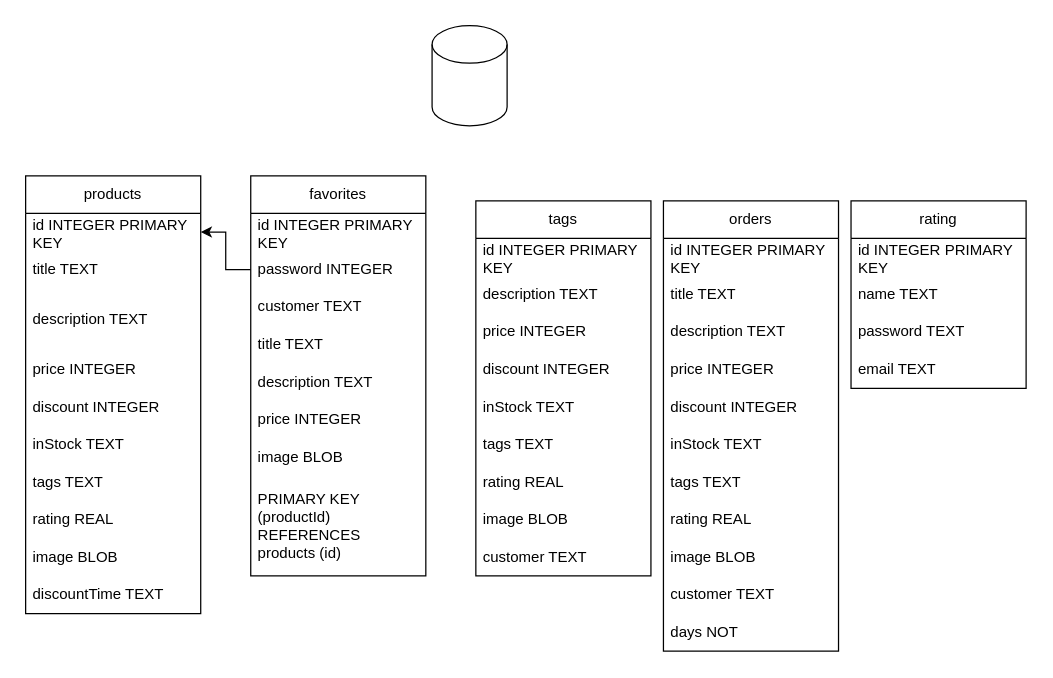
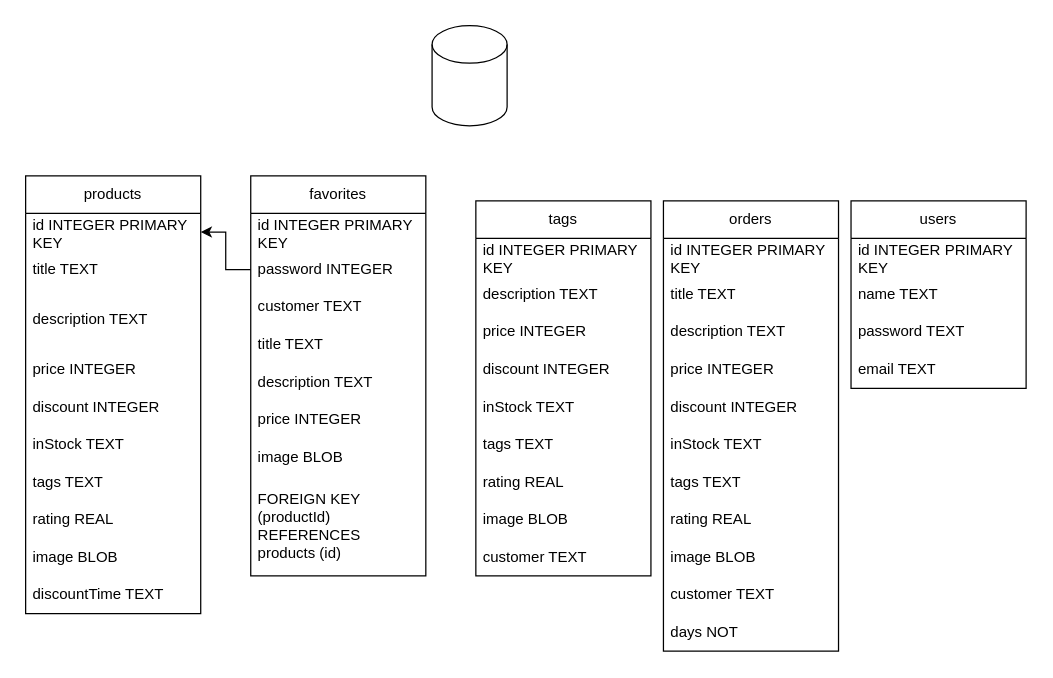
node "rating": label "rating" -> "users"
node "PRIMARY KEY (productId) REFERENCES products (id)": label "PRIMARY KEY (productId) REFERENCES products (id)" -> "FOREIGN KEY (productId) REFERENCES products (id)"
